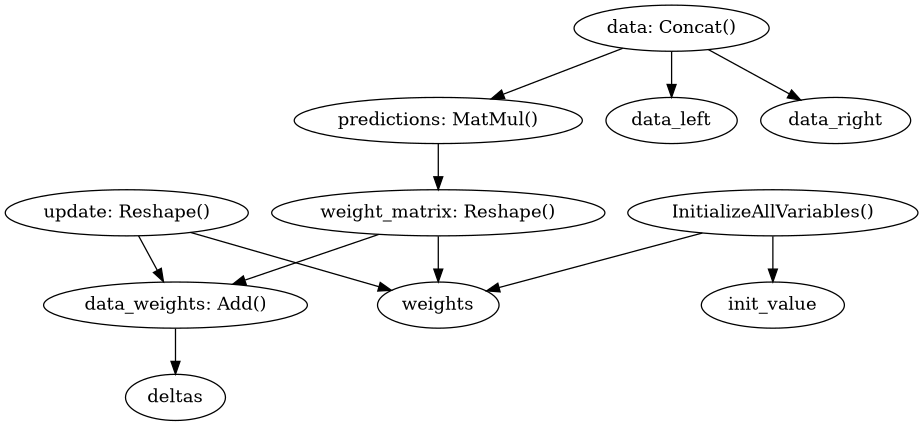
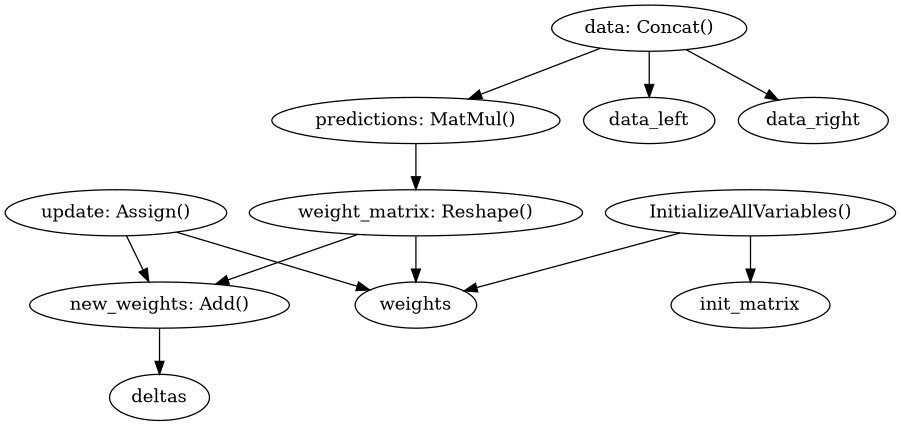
node "update: Reshape()": label "update: Reshape()" -> "update: Assign()"
node "data_weights: Add()": label "data_weights: Add()" -> "new_weights: Add()"
node "init_value": label "init_value" -> "init_matrix"
